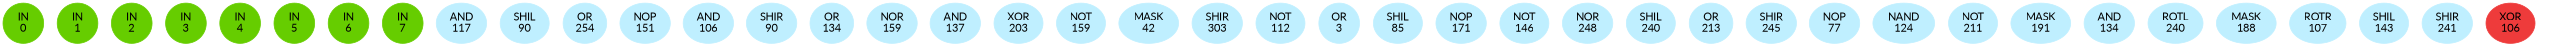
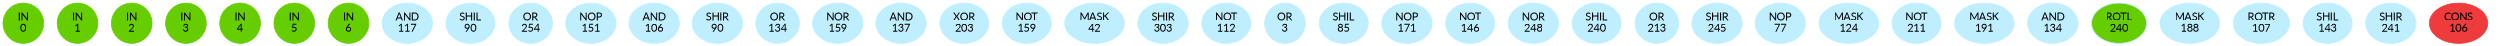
node "IN 7": removed
node "NAND 124": label "NAND 124" -> "MASK 124"
node "ROTL 240": fillcolor lightblue1 -> chartreuse3
node "XOR 106": label "XOR 106" -> "CONS 106"
